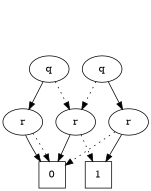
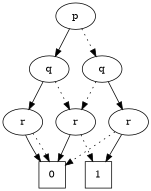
node "p": added
